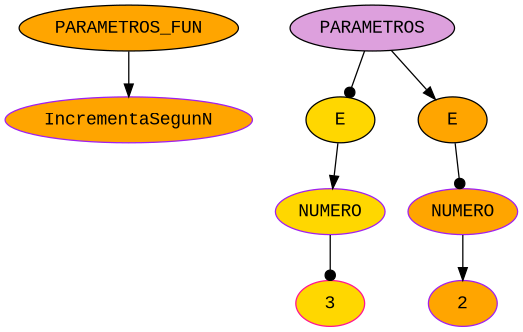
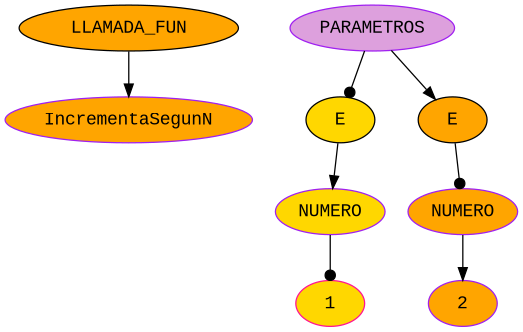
node "PARAMETROS_FUN": label "PARAMETROS_FUN" -> "LLAMADA_FUN"
node "PARAMETROS": color black -> purple
node "3": label "3" -> "1"
